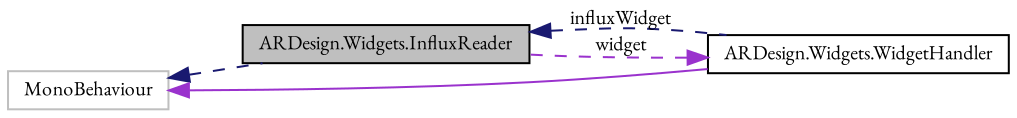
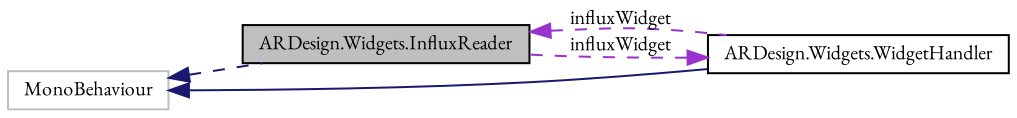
edge "ARDesign.Widgets.WidgetHandler" -> "ARDesign.Widgets.InfluxReader": color midnightblue -> darkorchid3
edge "ARDesign.Widgets.InfluxReader" -> "ARDesign.Widgets.WidgetHandler": label " widget" -> " influxWidget"
edge "ARDesign.Widgets.WidgetHandler" -> "MonoBehaviour": color darkorchid3 -> midnightblue
